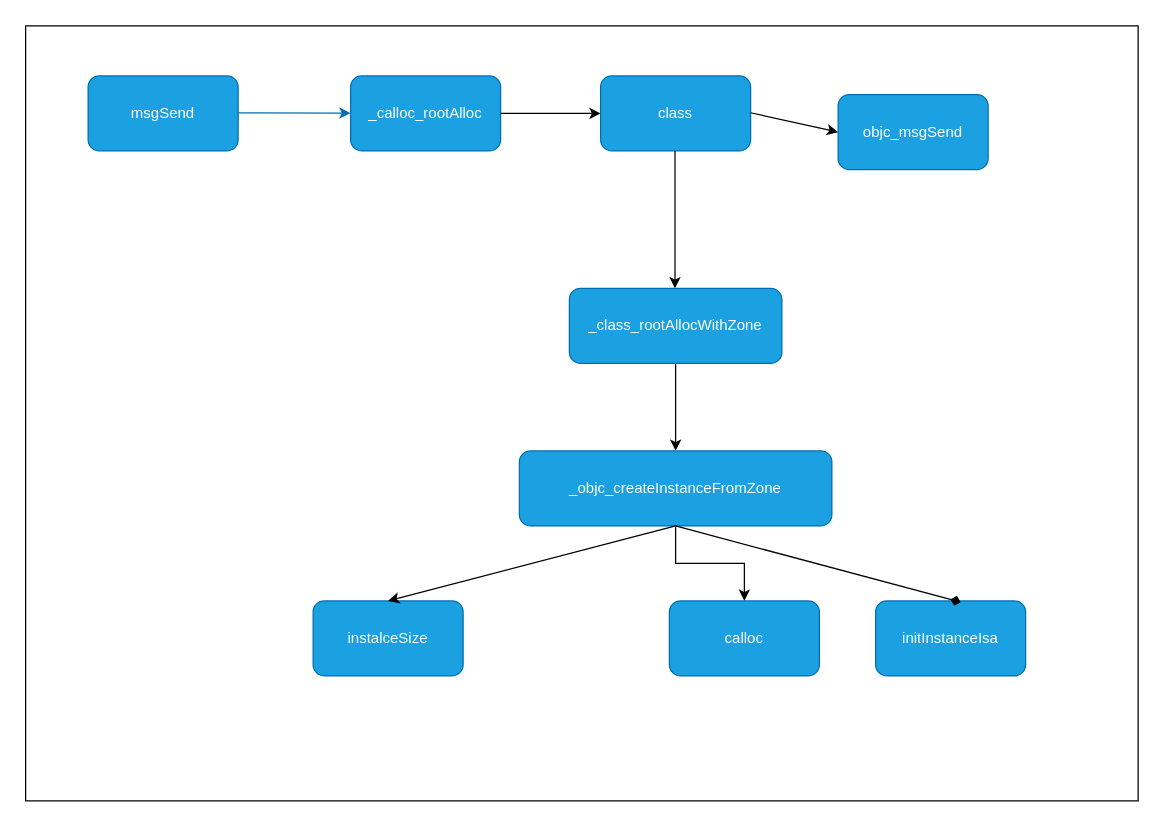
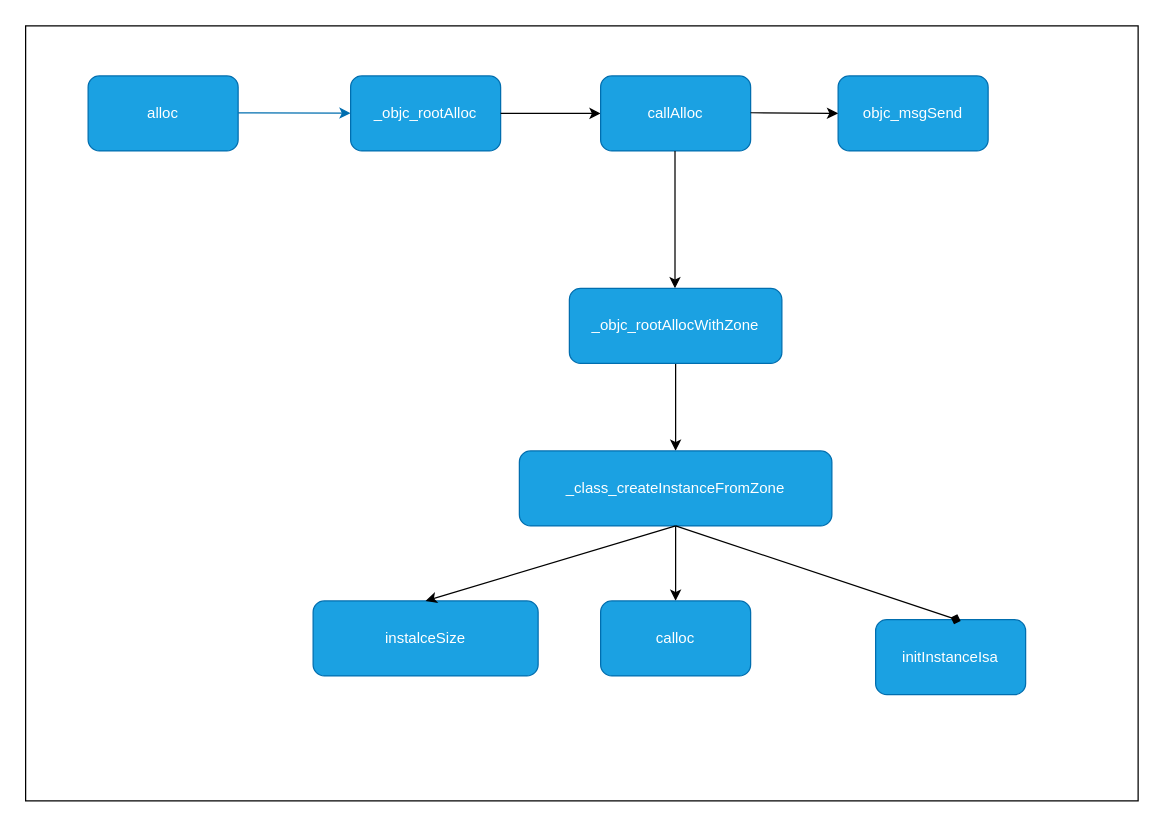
node "msgSend": label "msgSend" -> "alloc"
node "_calloc_rootAlloc": label "_calloc_rootAlloc" -> "_objc_rootAlloc"
node "class": label "class" -> "callAlloc"
node "objc_msgSend": moved (913, 132) -> (913, 113)
node "_class_rootAllocWithZone": label "_class_rootAllocWithZone" -> "_objc_rootAllocWithZone"
node "_objc_createInstanceFromZone": label "_objc_createInstanceFromZone" -> "_class_createInstanceFromZone"
node "instalceSize": size 150x75 -> 225x75
node "calloc": moved (744, 638) -> (676, 638)
node "initInstanceIsa": moved (951, 638) -> (951, 657)
